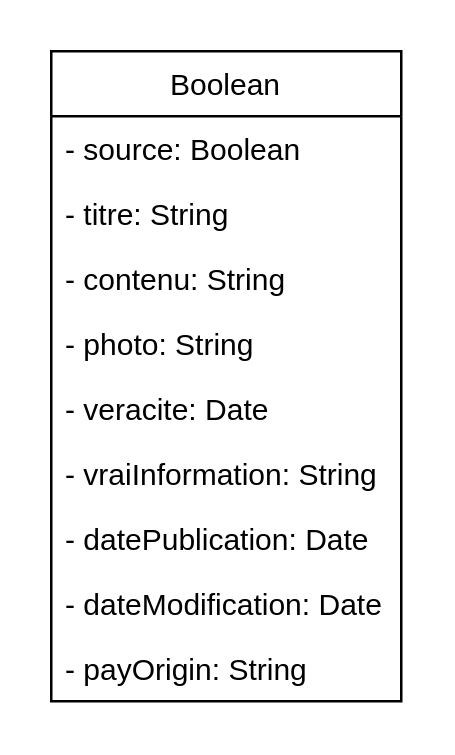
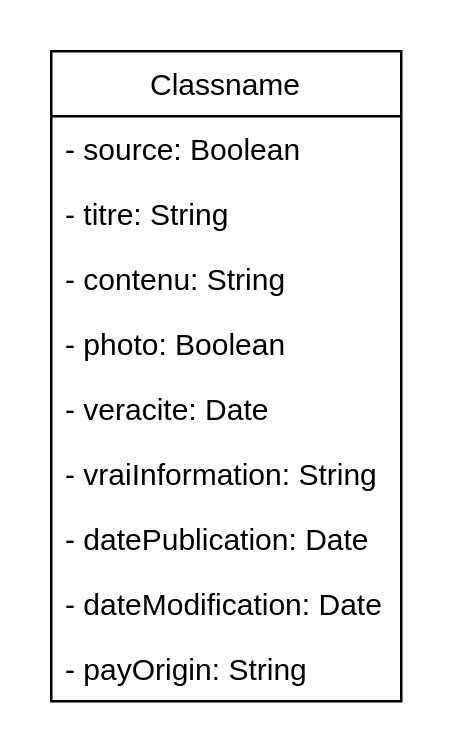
node "Boolean": label "Boolean" -> "Classname"
node "- photo: String": label "- photo: String" -> "- photo: Boolean"
